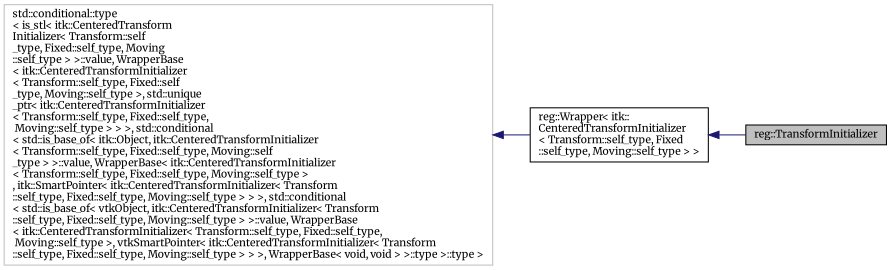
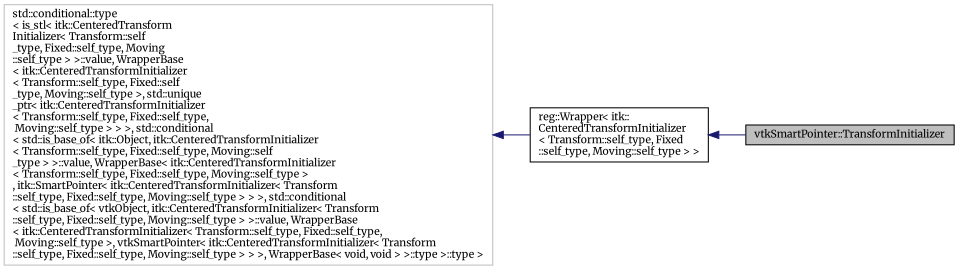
node "reg::TransformInitializer": label "reg::TransformInitializer" -> "vtkSmartPointer::TransformInitializer"
